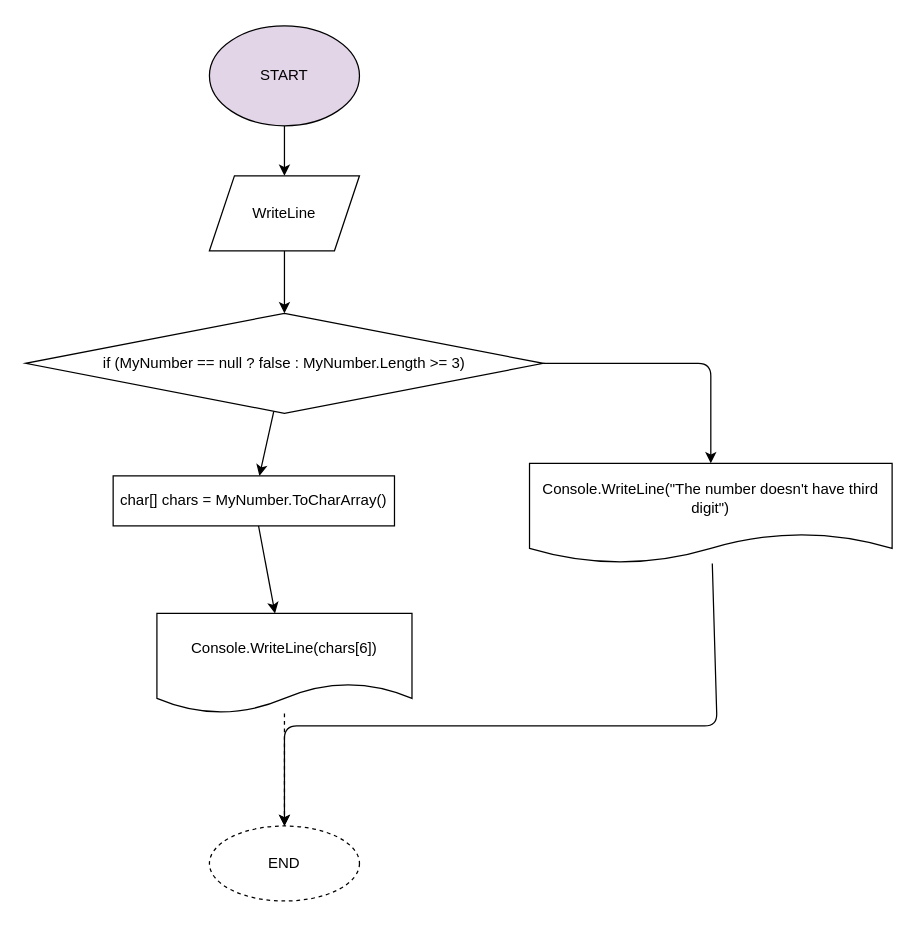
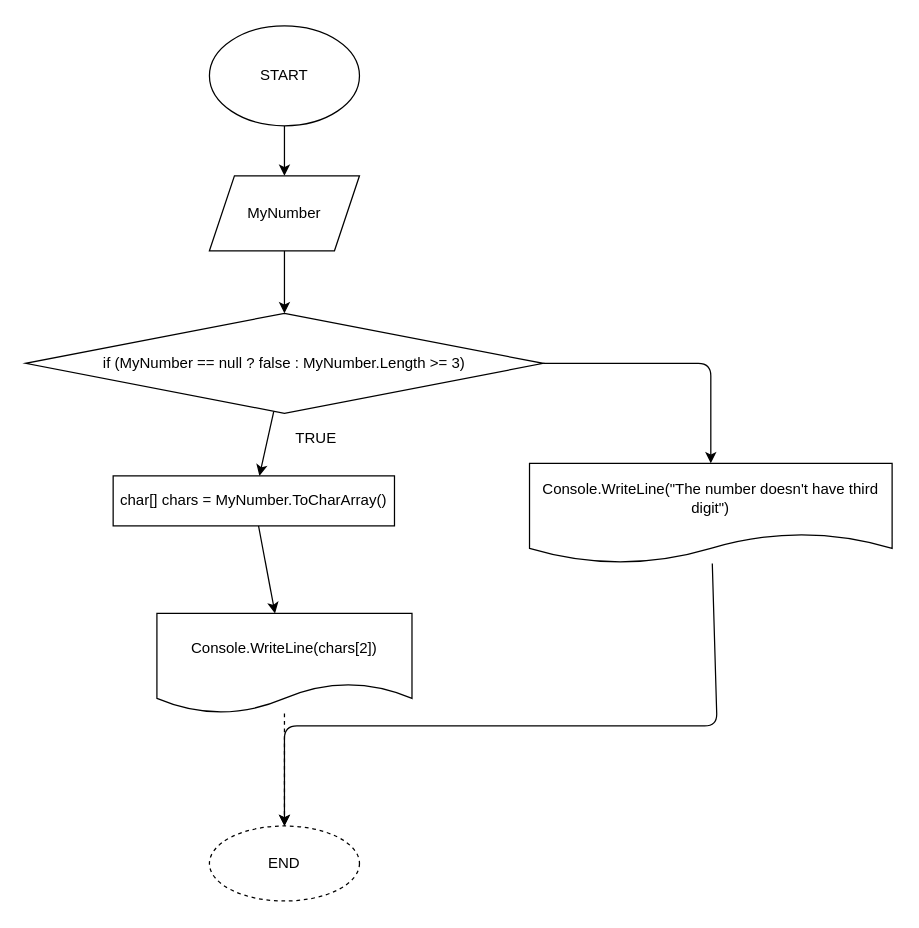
node "START": fillcolor #e1d5e7 -> #ffffff
node "WriteLine": label "WriteLine" -> "MyNumber"
node "TRUE": added
node "Console.WriteLine(chars[6])": label "Console.WriteLine(chars[6])" -> "Console.WriteLine(chars[2])"
